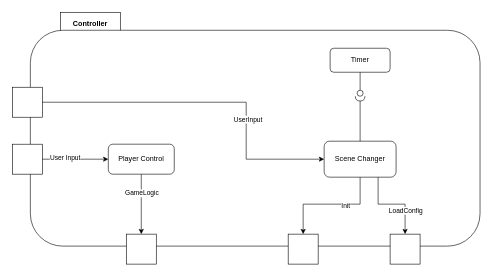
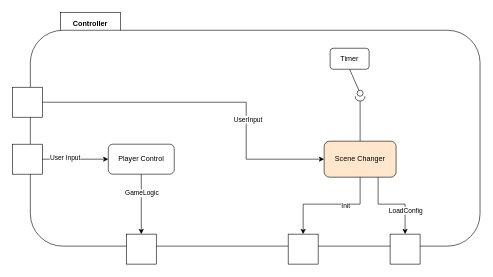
node "Timer": size 60x24 -> 39x21
node "Scene Changer": fillcolor #ffffff -> #ffe6cc
